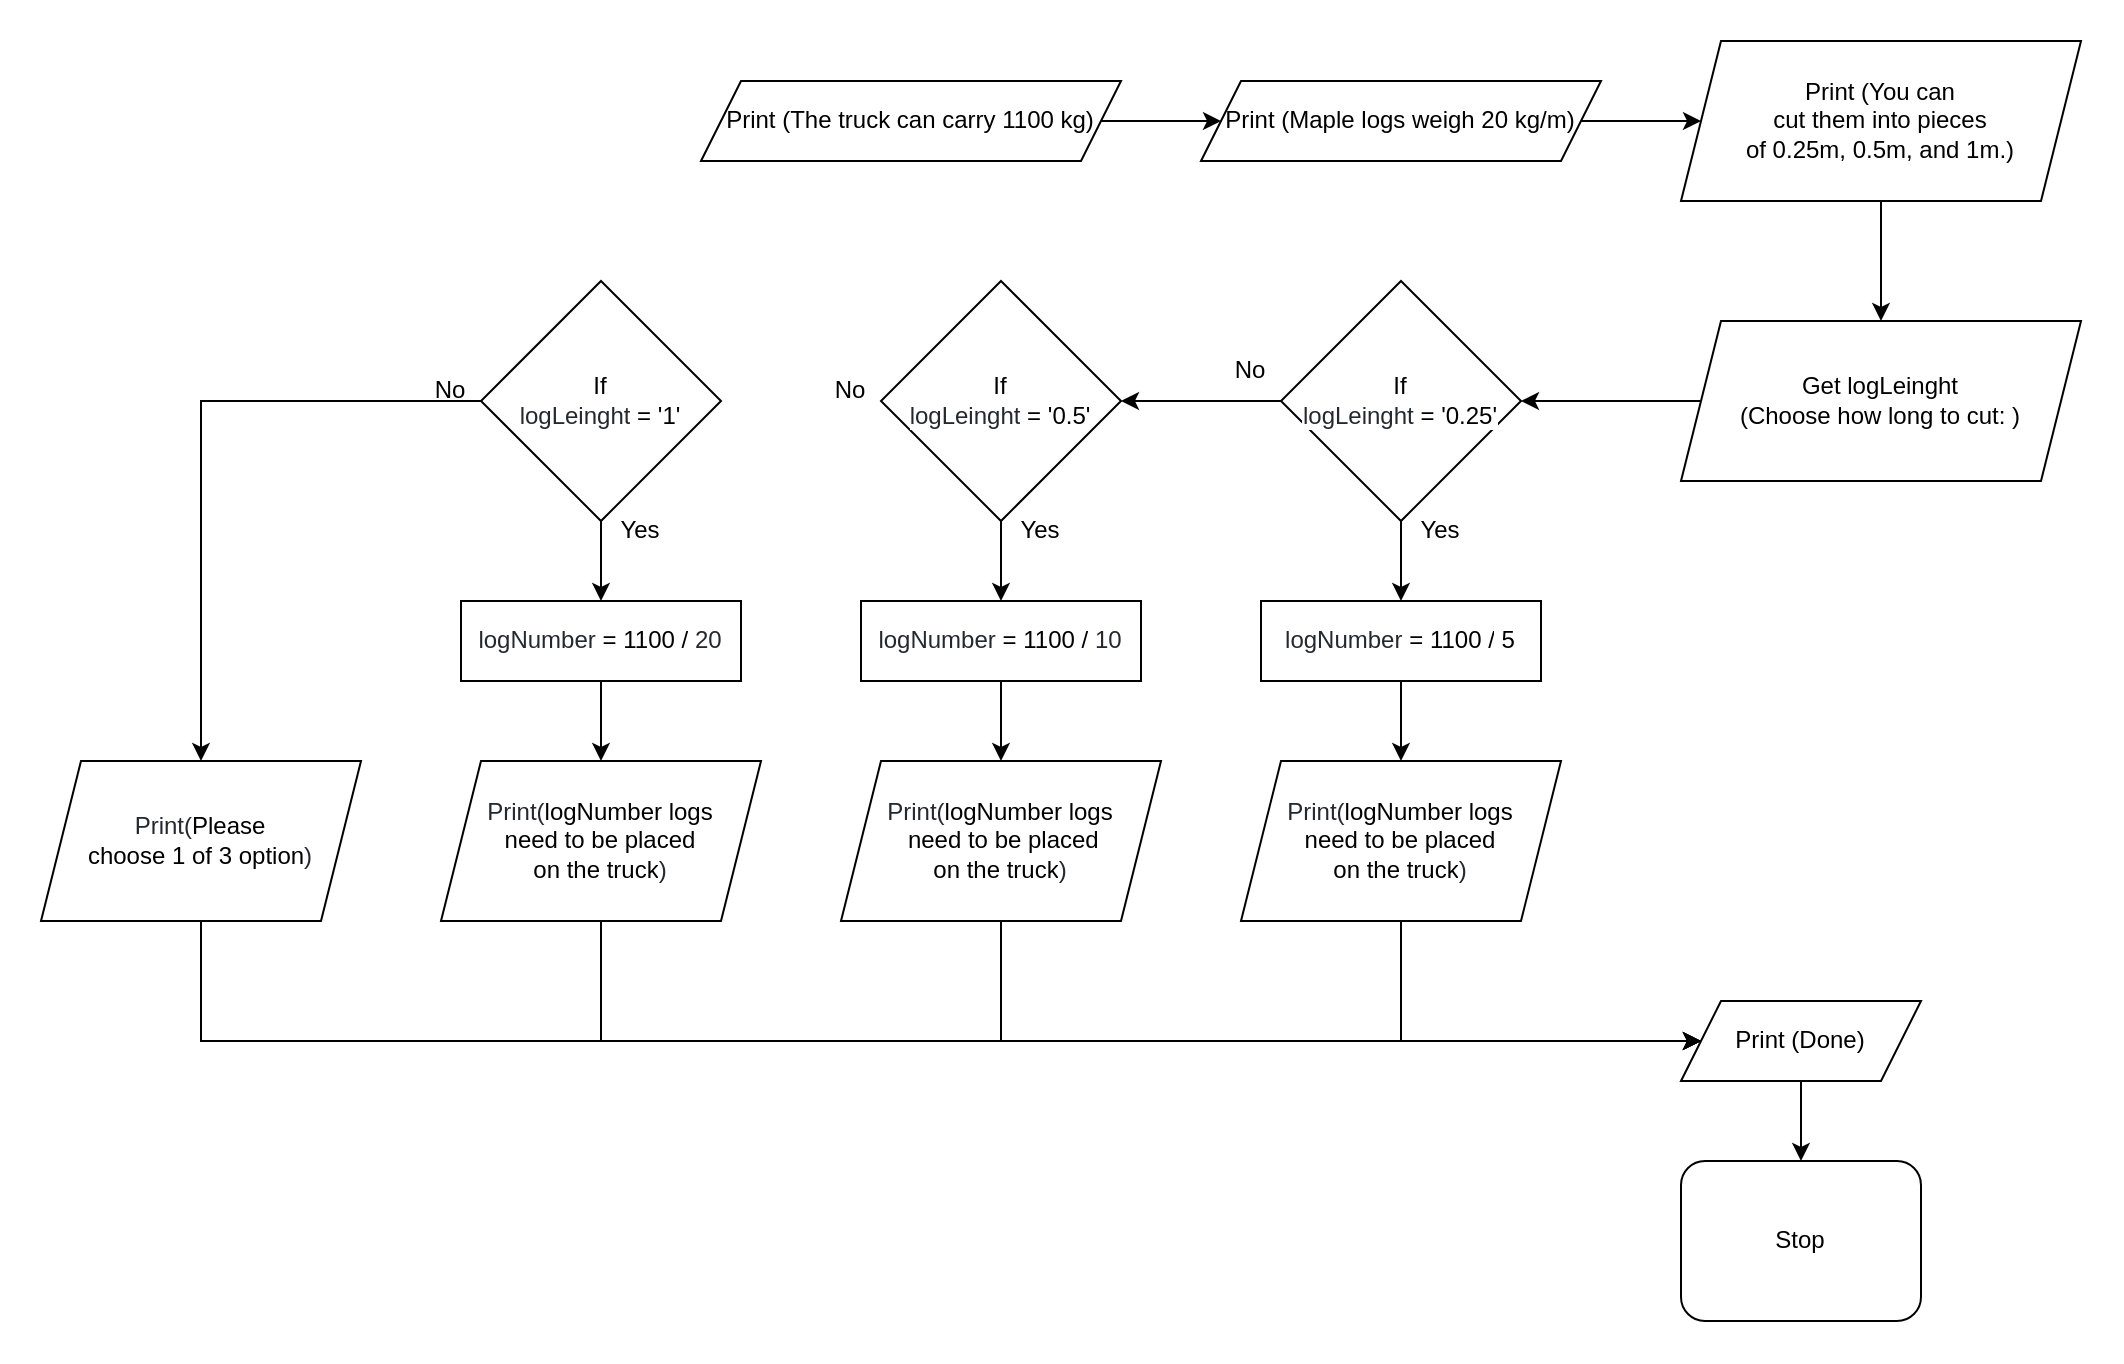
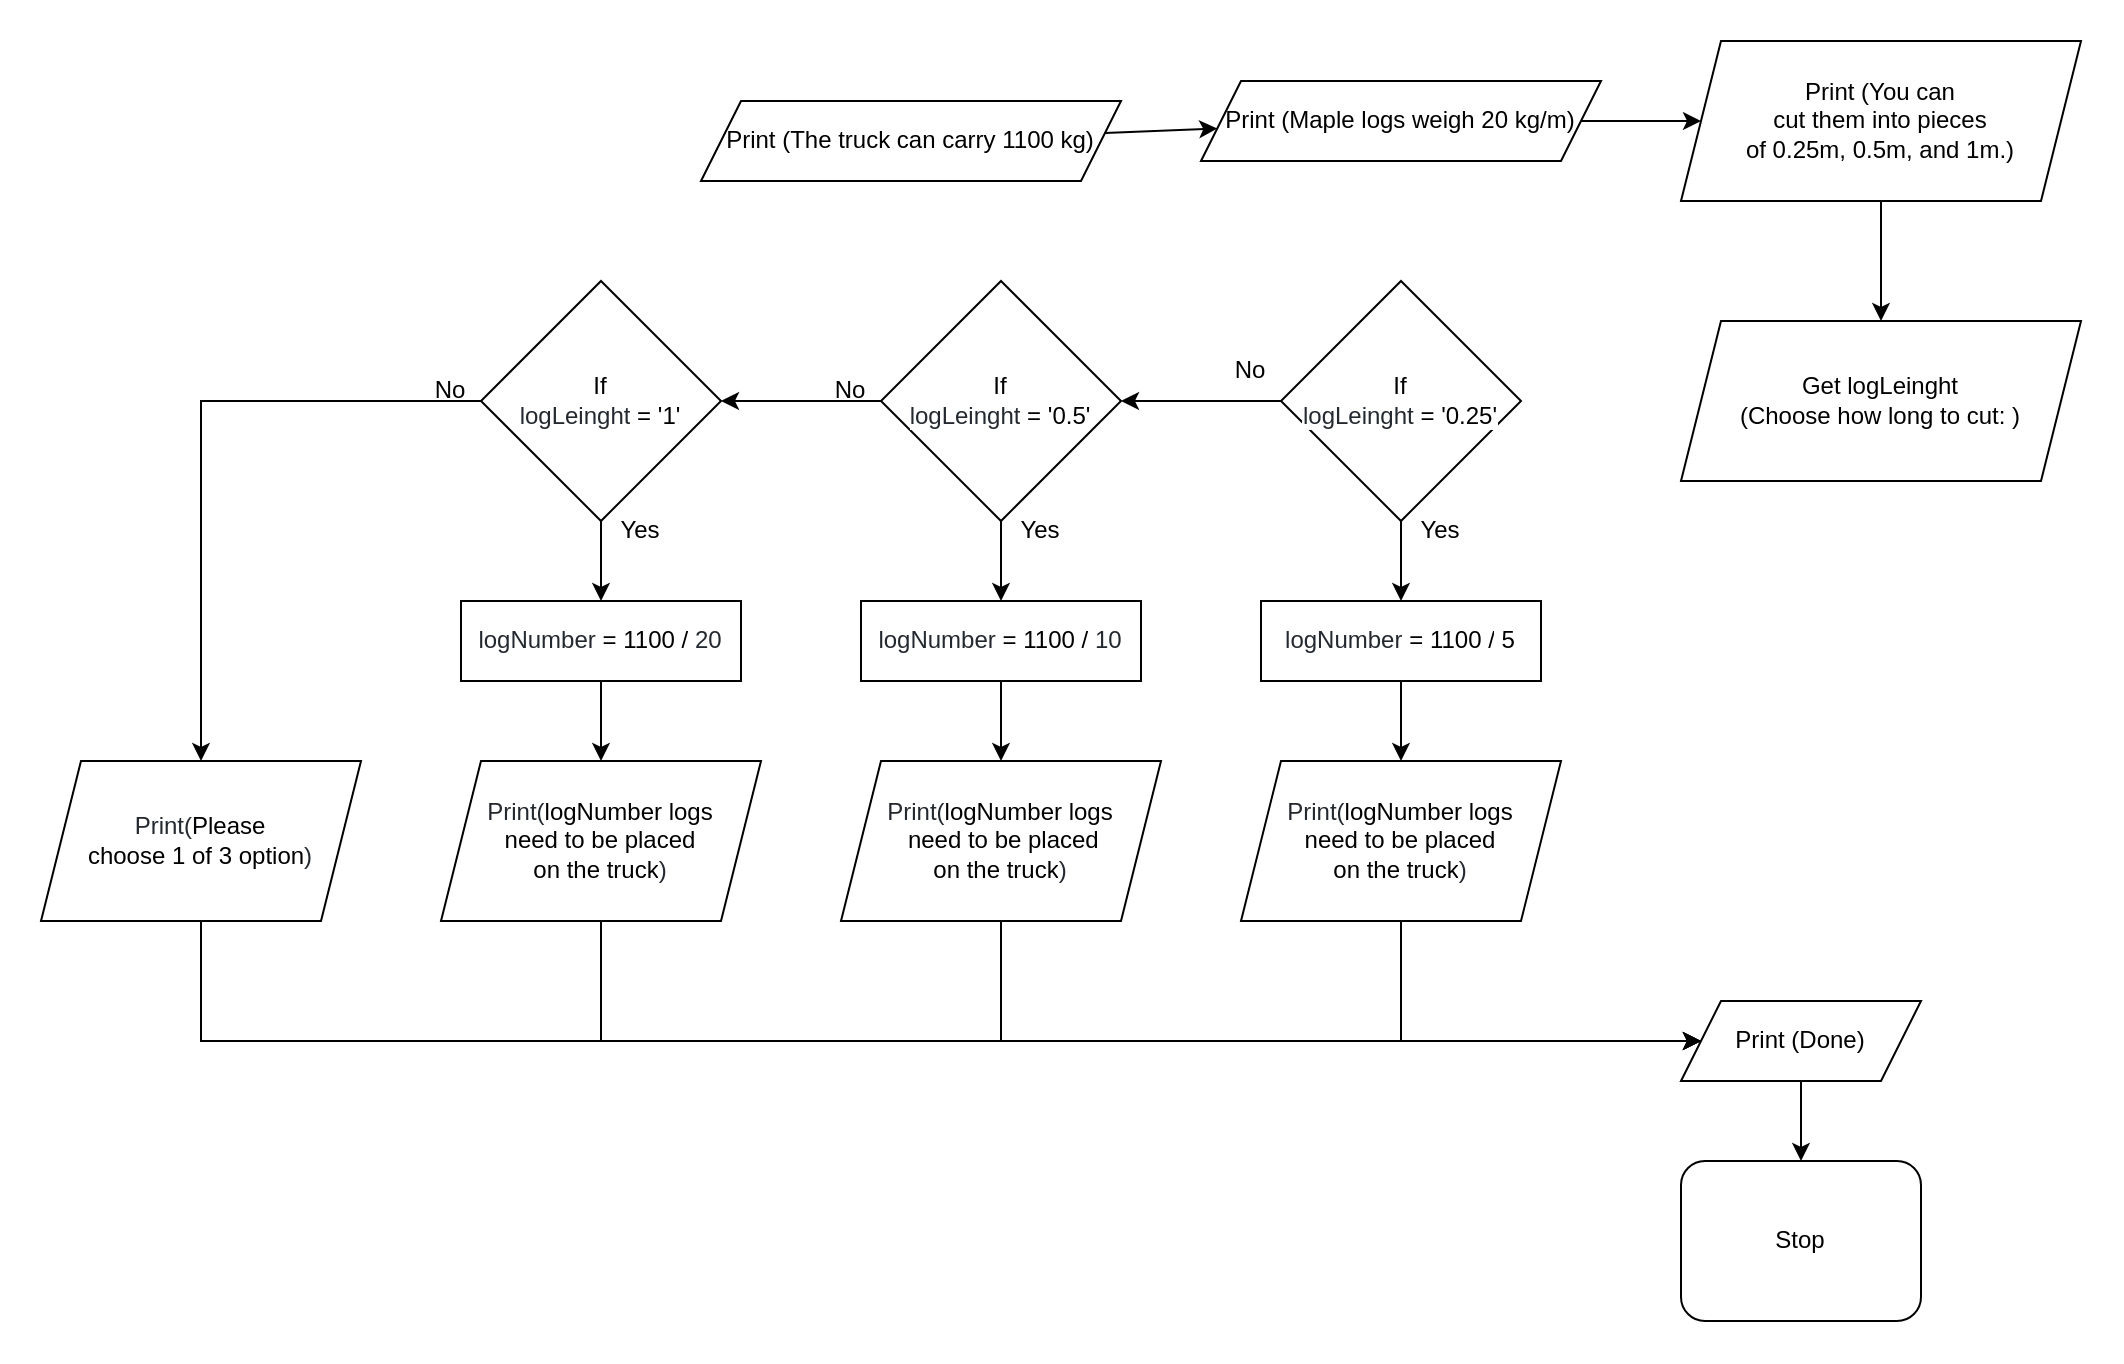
node "Print (The truck can carry 1100 kg)": moved (911, 121) -> (911, 141)
edge "If logLeinght = '0.5'" -> "If logLeinght = '1'": added
edge "Get logLeinght (Choose how long to cut: )" -> "If logLeinght = '0.25'": removed
